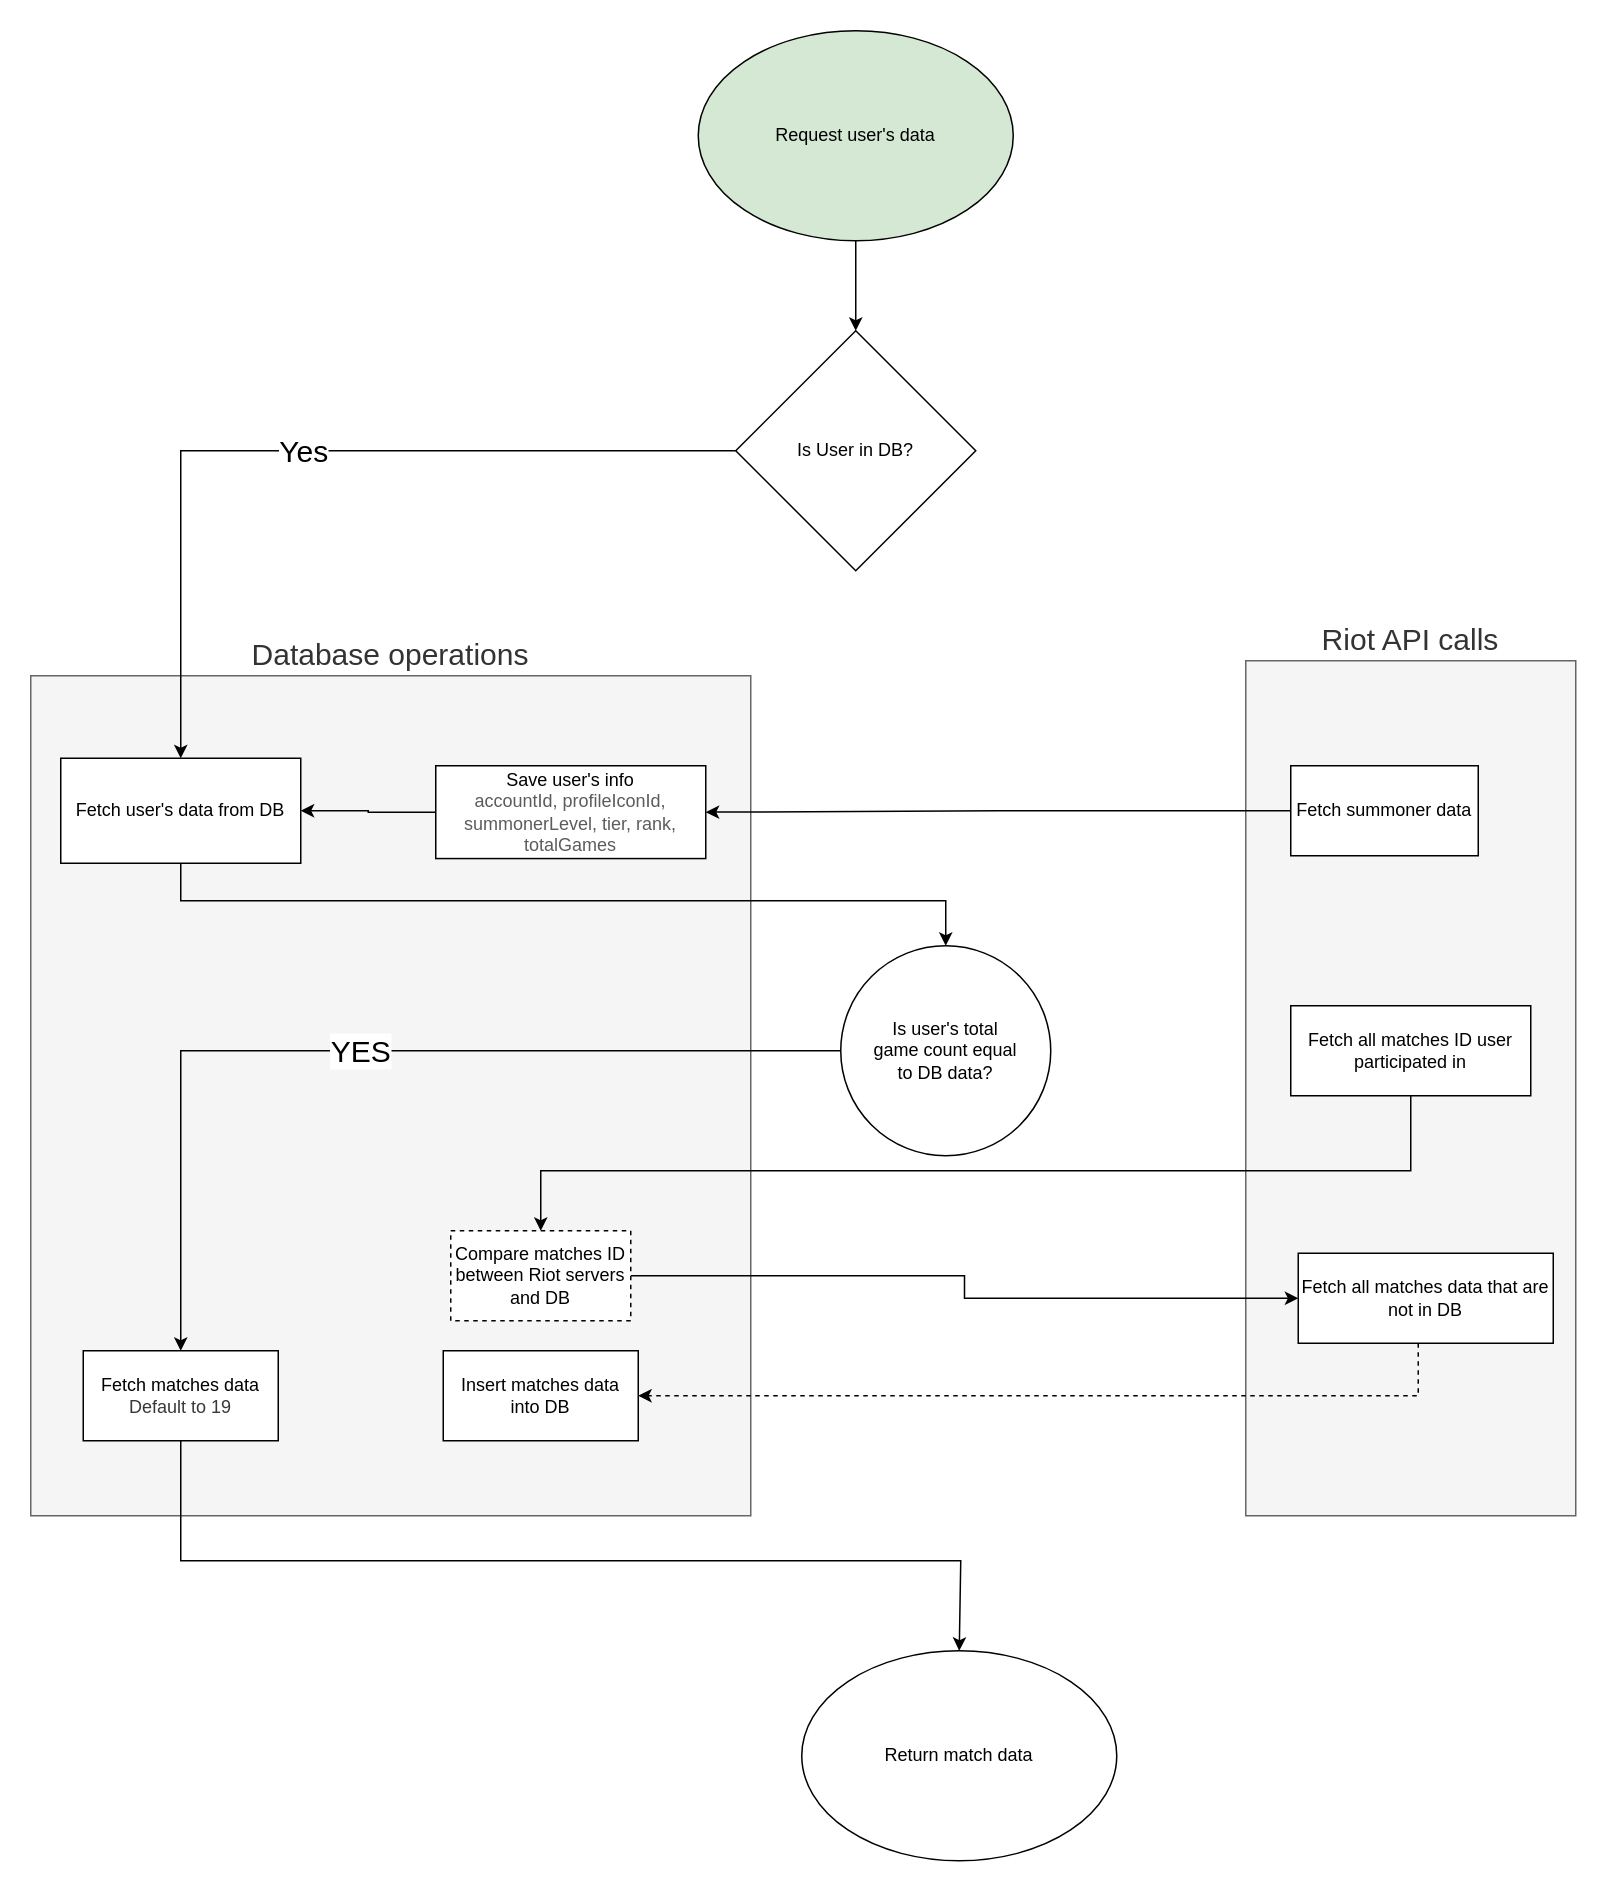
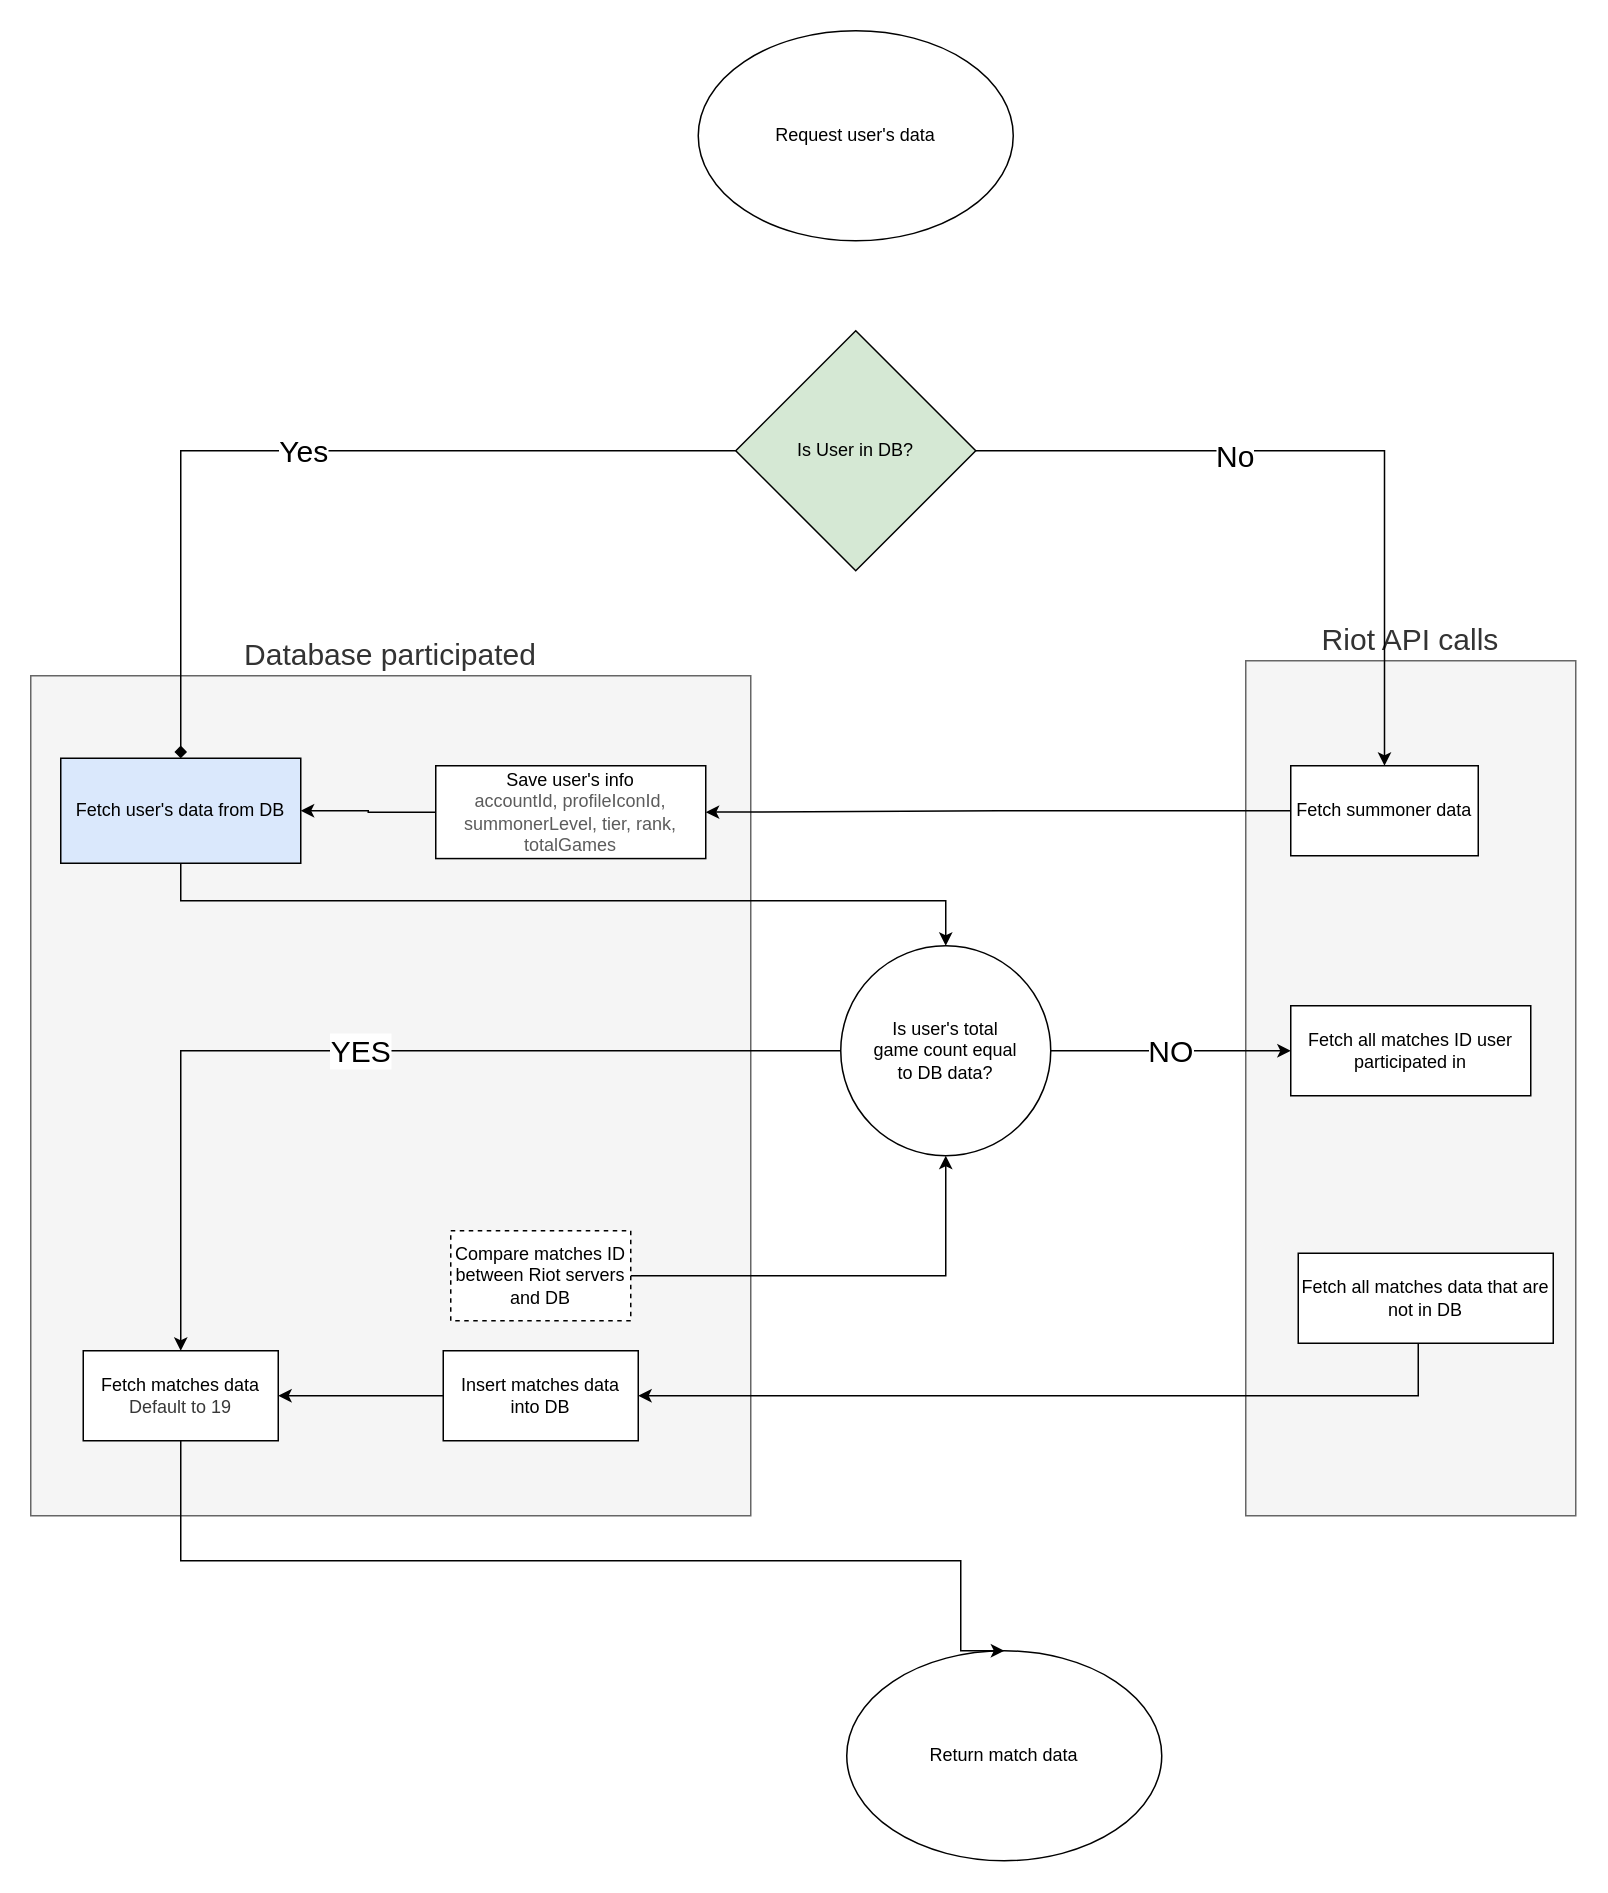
node "Request user's data": fillcolor #d5e8d4 -> #ffffff
edge "Request user's data" -> "Is User in DB?": removed
node "Is User in DB?": fillcolor #ffffff -> #d5e8d4
edge "Is User in DB?" -> "Fetch summoner data": added, label "No"
node "Database operations": label "Database operations" -> "Database participated"
edge "Is User in DB?" -> "Fetch user's data from DB": arrowhead classic -> diamond
node "Fetch user's data from DB": fillcolor #ffffff -> #dae8fc
edge "Is user's total game count equal to DB data?" -> "Fetch all matches ID user participated in": added, label "NO"
edge "Fetch all matches ID user participated in" -> "Compare matches ID between Riot servers and DB": removed
edge "Compare matches ID between Riot servers and DB" -> "Fetch all matches data that are not in DB": now "Compare matches ID between Riot servers and DB" -> "Is user's total game count equal to DB data?"
edge "Insert matches data into DB" -> "Fetch matches data Default to 19": added
edge "Fetch all matches data that are not in DB" -> "Insert matches data into DB": style dashed -> solid
node "Return match data": moved (959, 1756) -> (1004, 1756)
